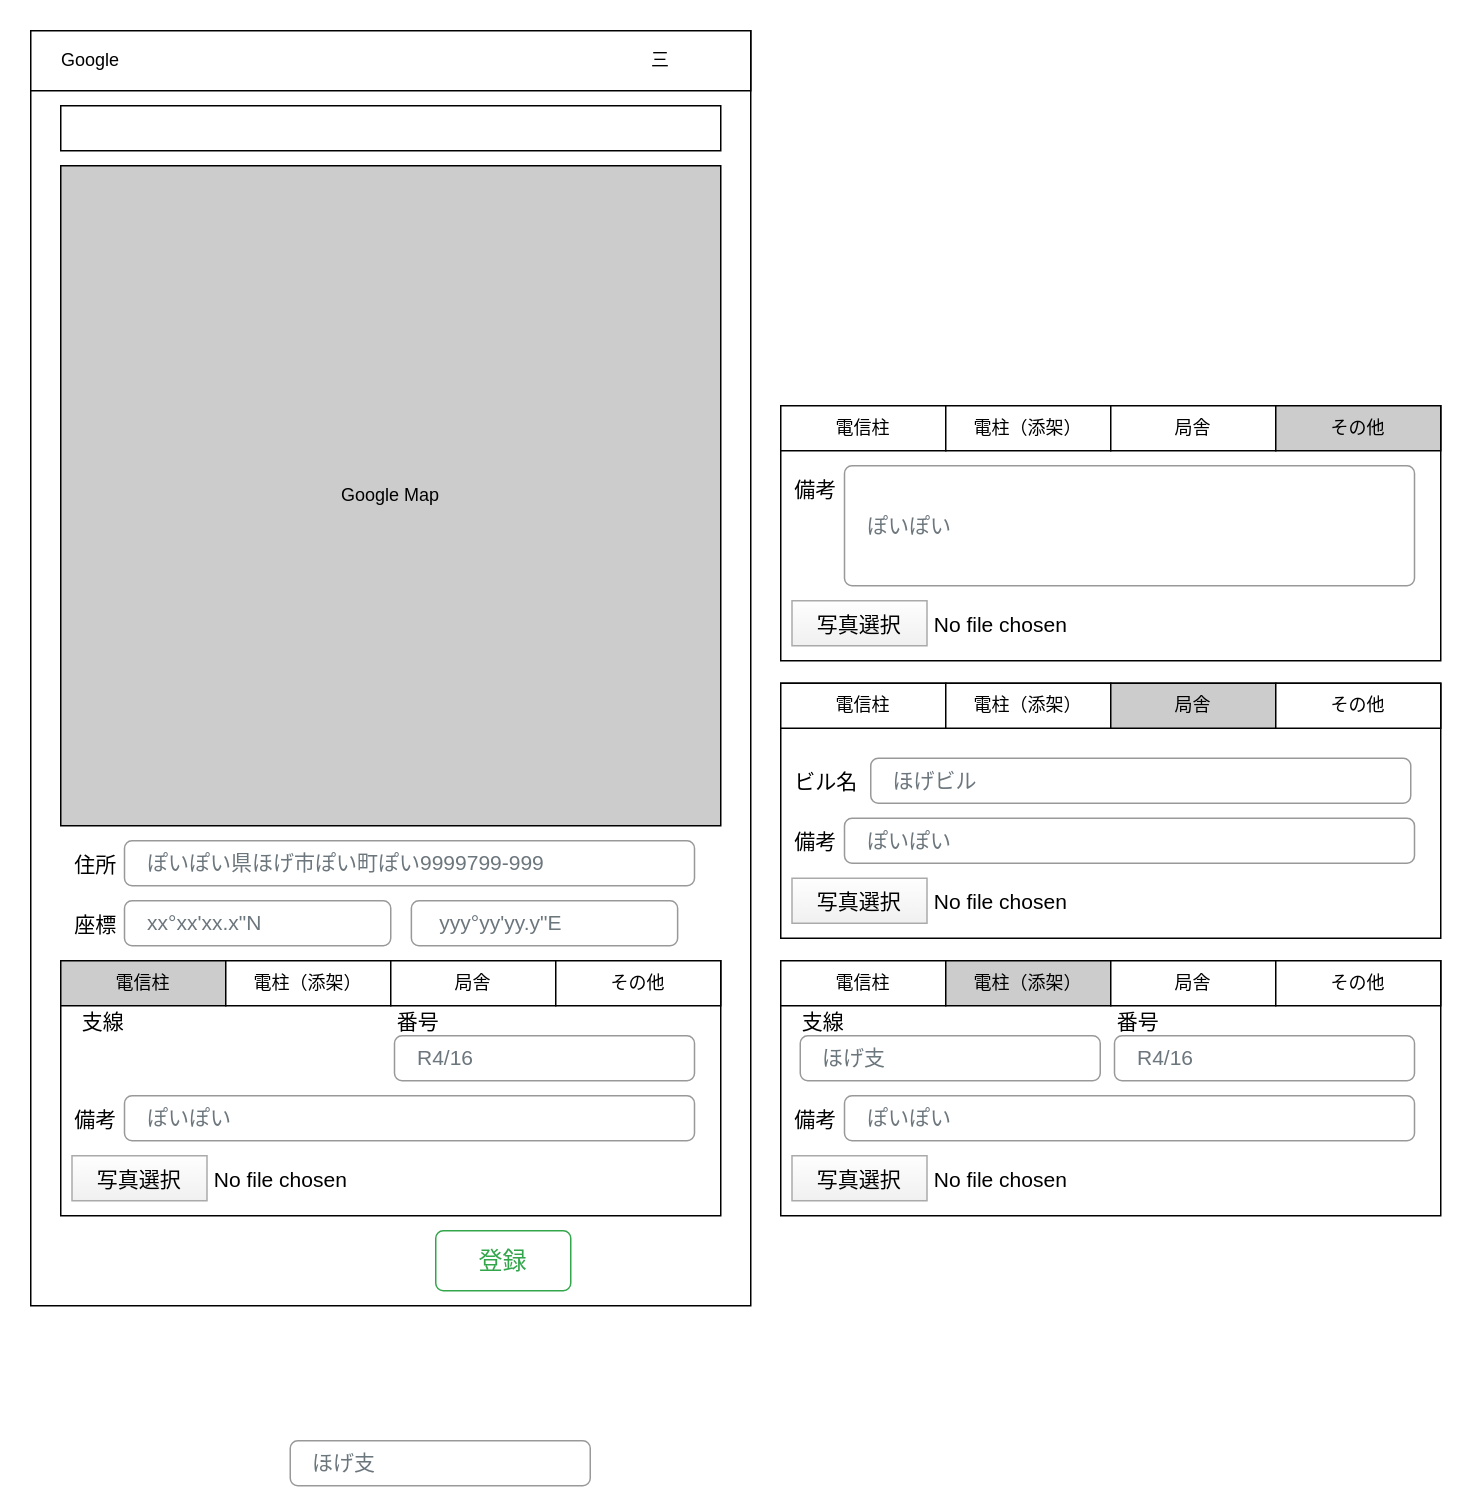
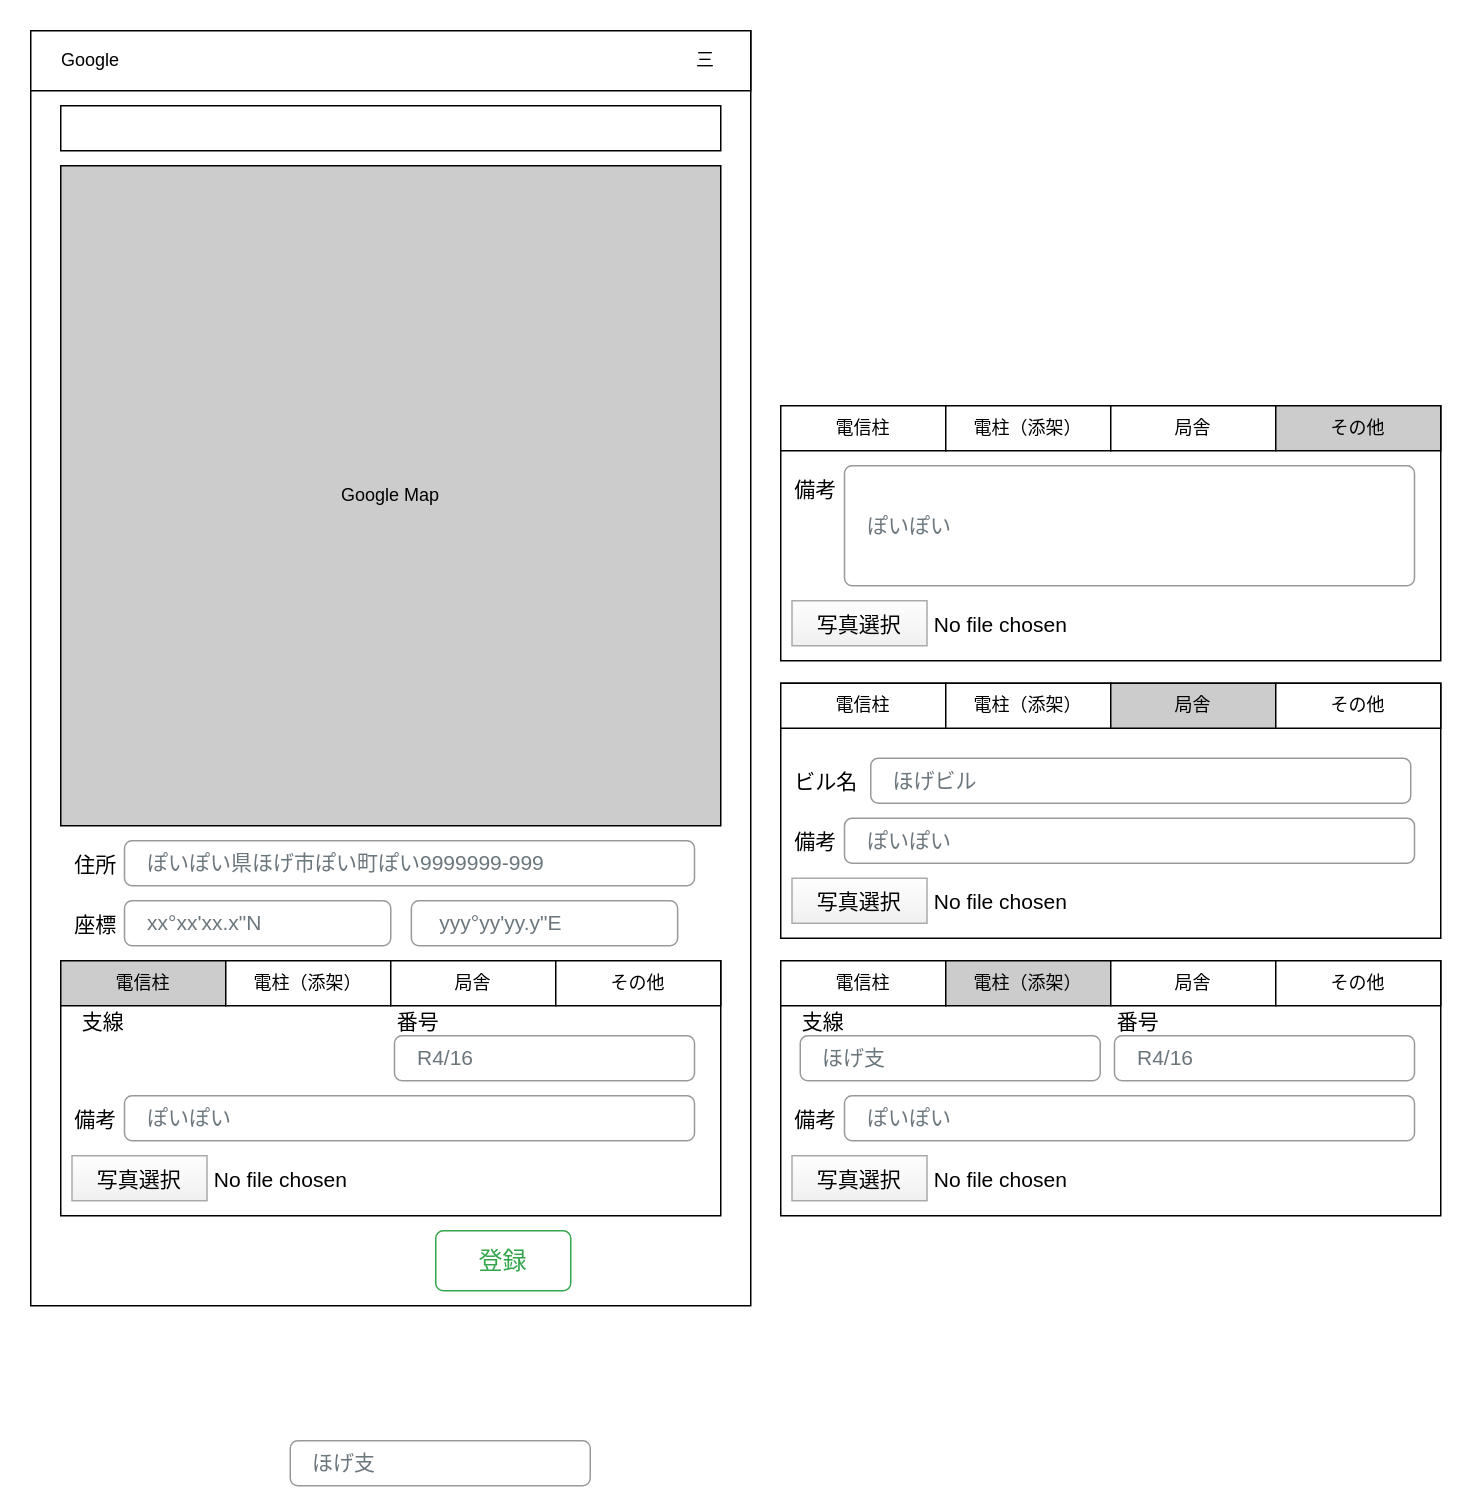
node "三": moved (661, 61) -> (706, 61)
node "ぽいぽい県ほげ市ぽい町ぽい9999799-999": label "ぽいぽい県ほげ市ぽい町ぽい9999799-999" -> "ぽいぽい県ほげ市ぽい町ぽい9999999-999"
